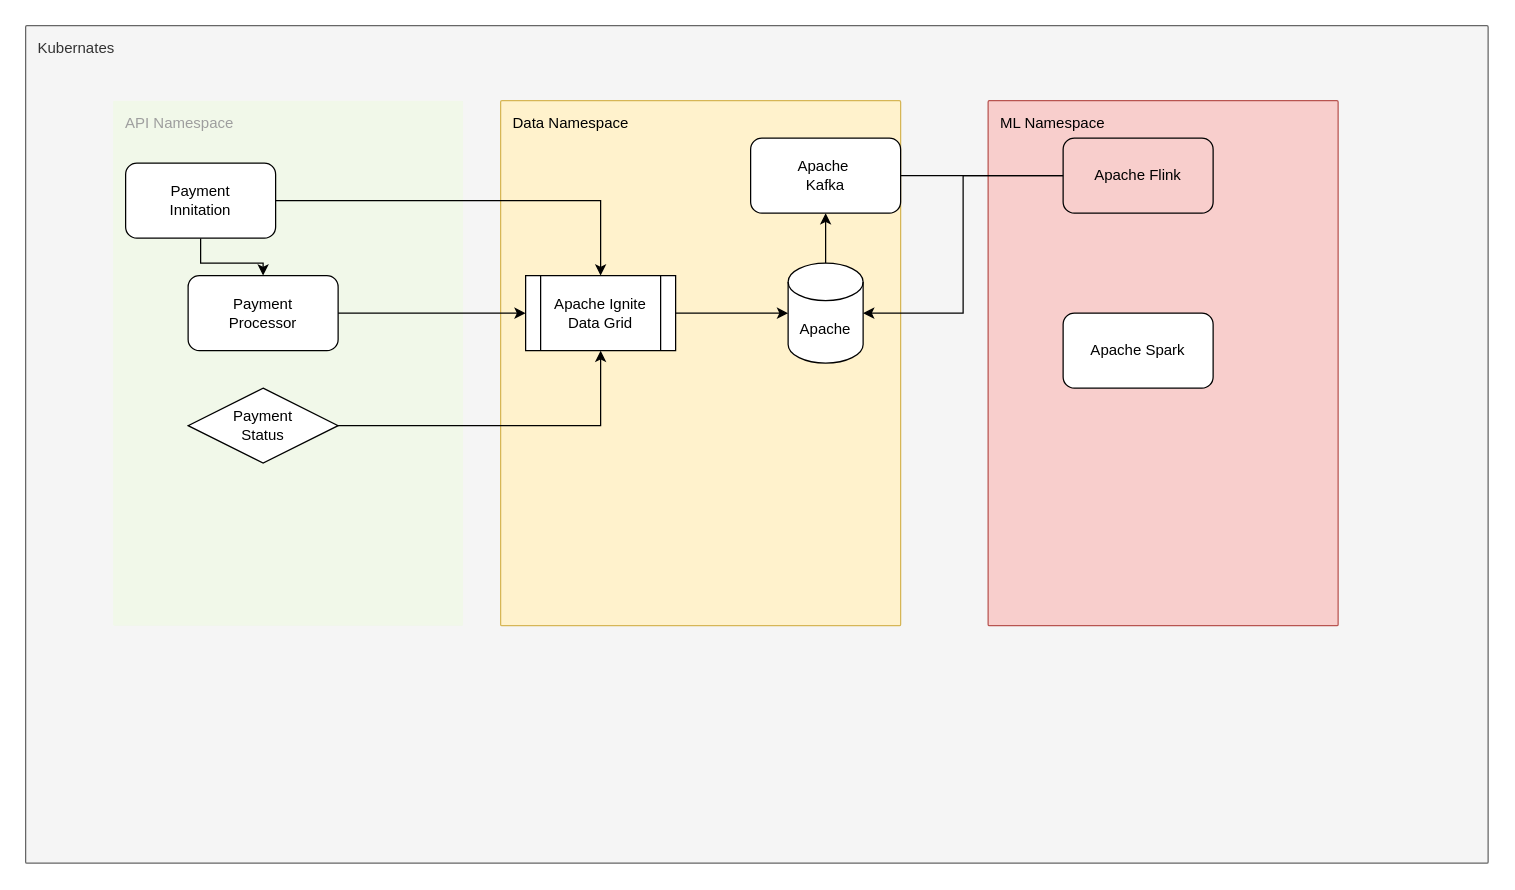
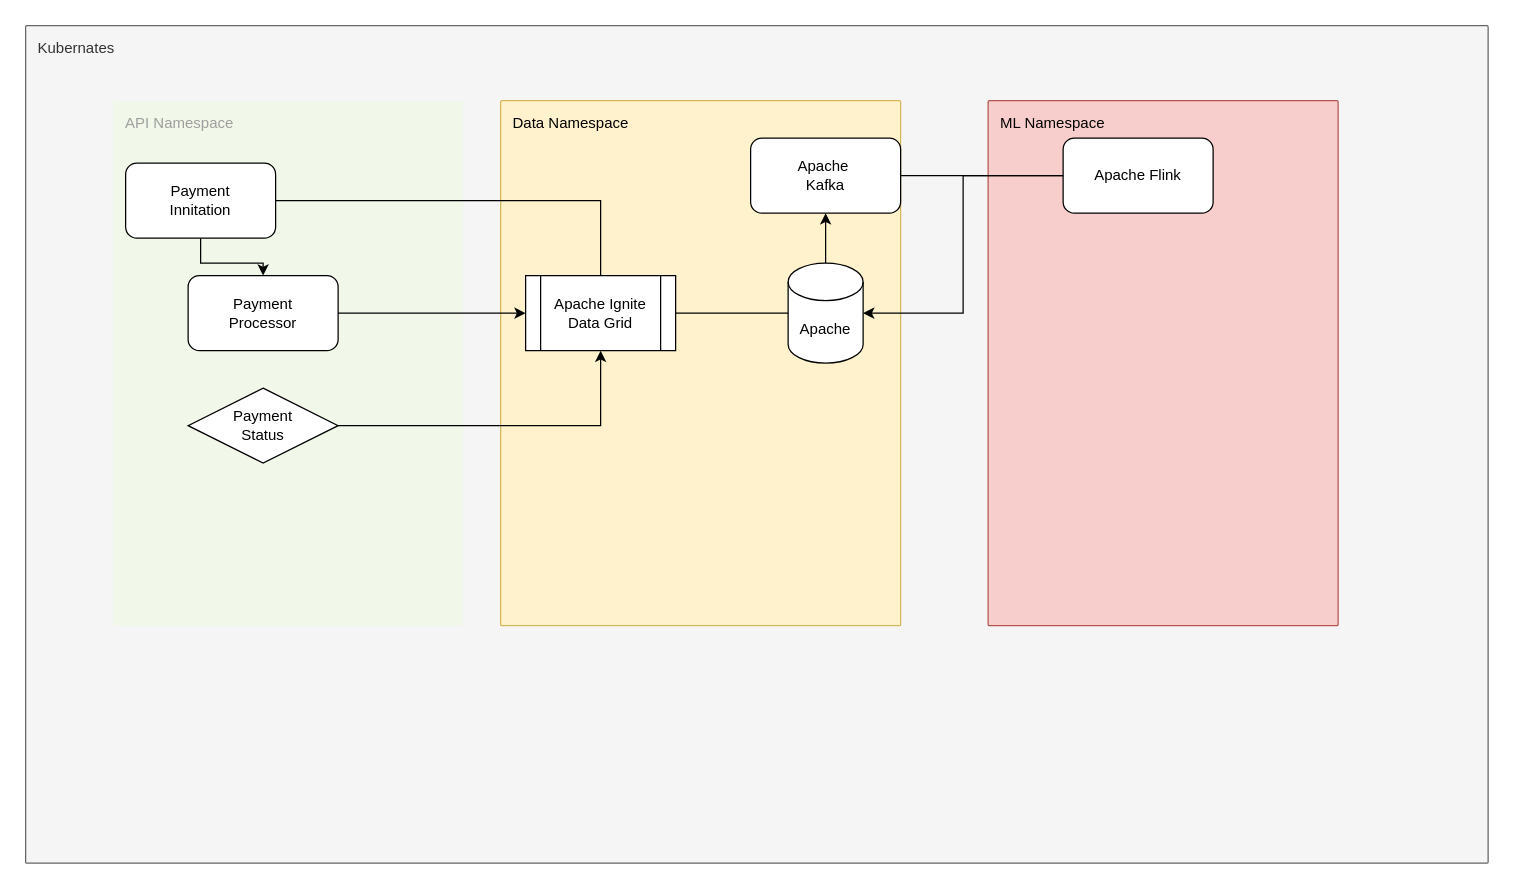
node "Apache Flink": fillcolor #f8cecc -> #ffffff
edge "Payment Innitation" -> "Apache Ignite Data Grid": arrowhead classic -> none
edge "Apache Ignite Data Grid" -> "Apache": arrowhead classic -> none
node "Apache Spark": removed
